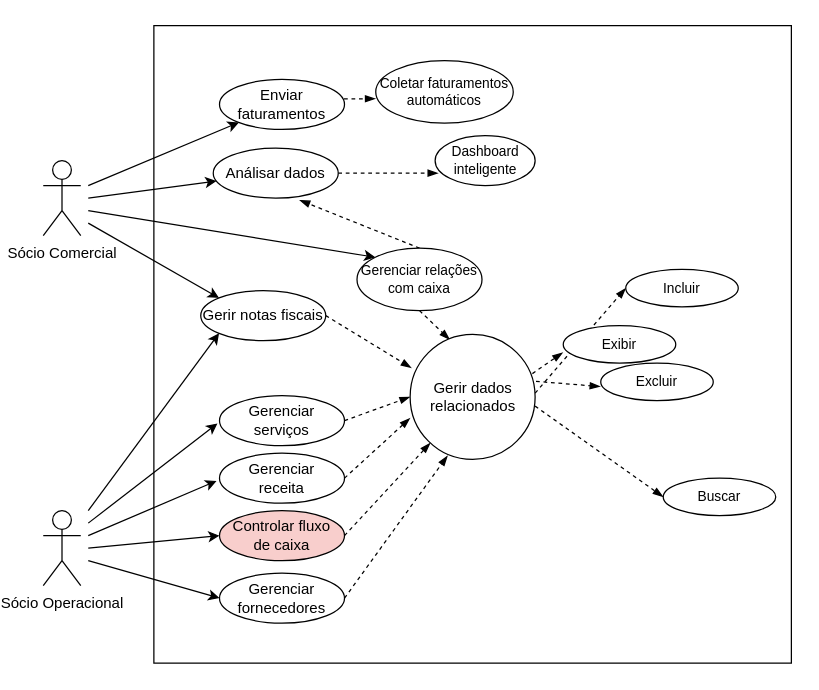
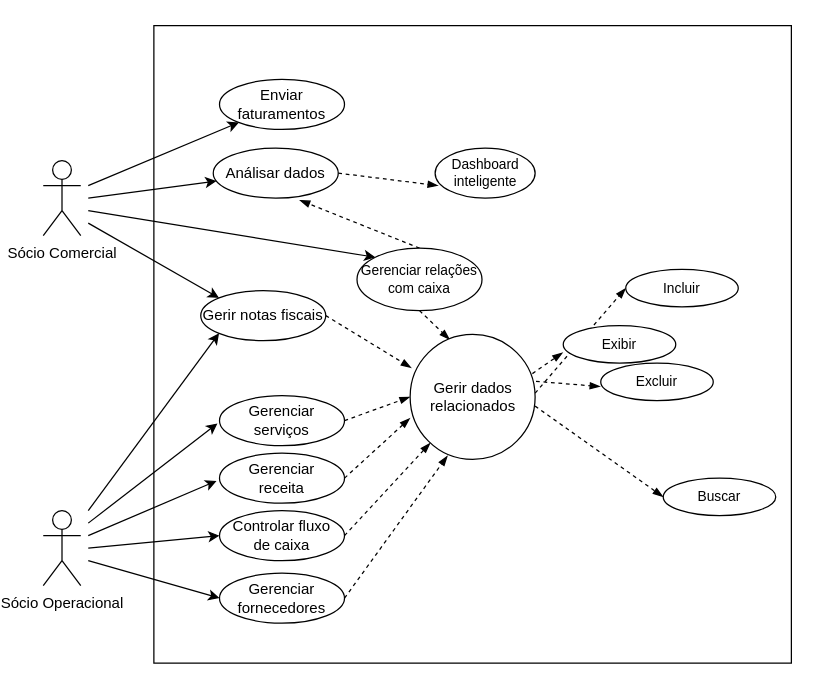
node "Coletar faturamentos automáticos": removed
edge "Enviar faturamentos" -> "Coletar faturamentos automáticos": removed
node "Dashboardinteligente": moved (485, 161) -> (485, 173)
node "Controlar fluxo de caixa": fillcolor #f8cecc -> #ffffff
